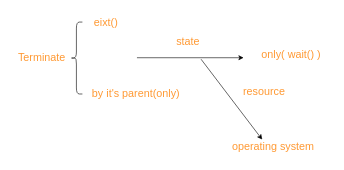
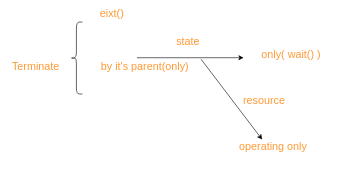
node "eixt()": moved (106, 23) -> (112, 14)
node "Terminate": moved (41, 58) -> (35, 67)
node "resource": moved (264, 92) -> (264, 101)
node "by it's parent(only)": moved (136, 93) -> (145, 66)
node "operating system": label "operating system" -> "operating only"
